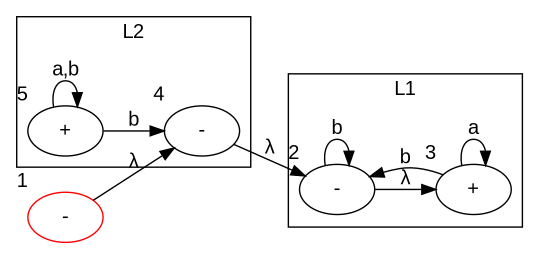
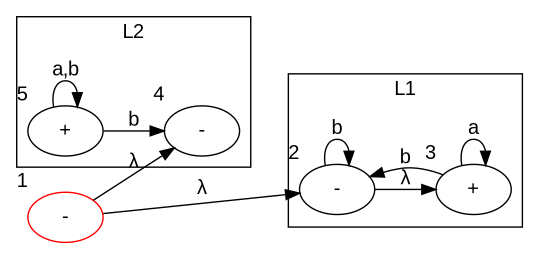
edge "- 4" -> "- 2": now "- 1" -> "- 2"
